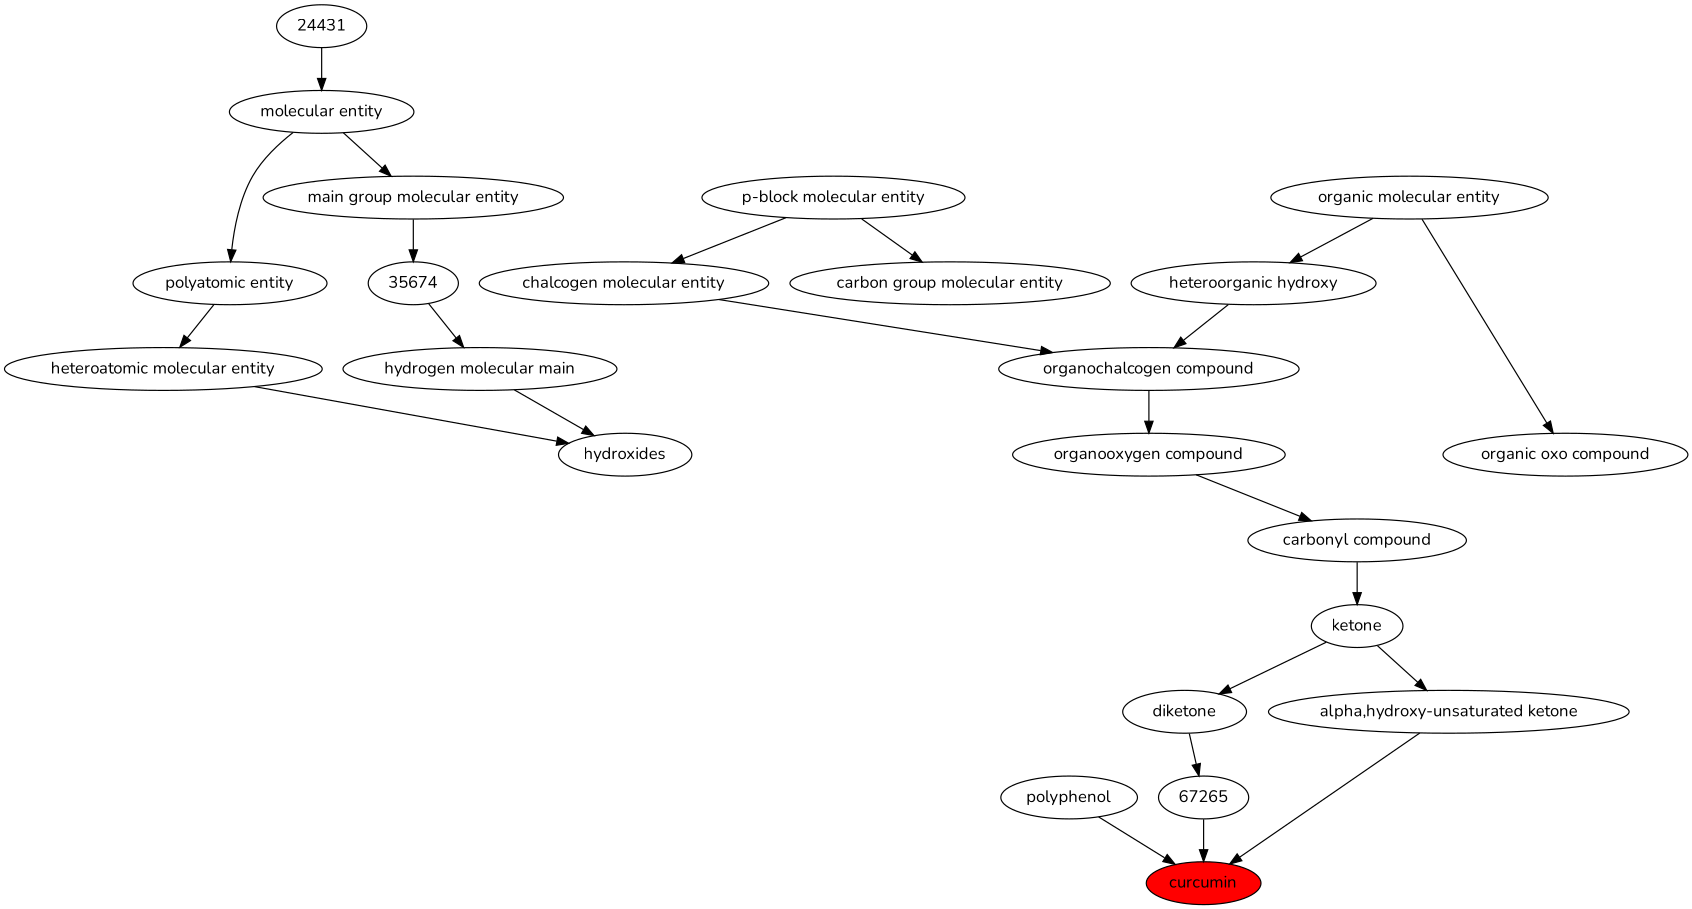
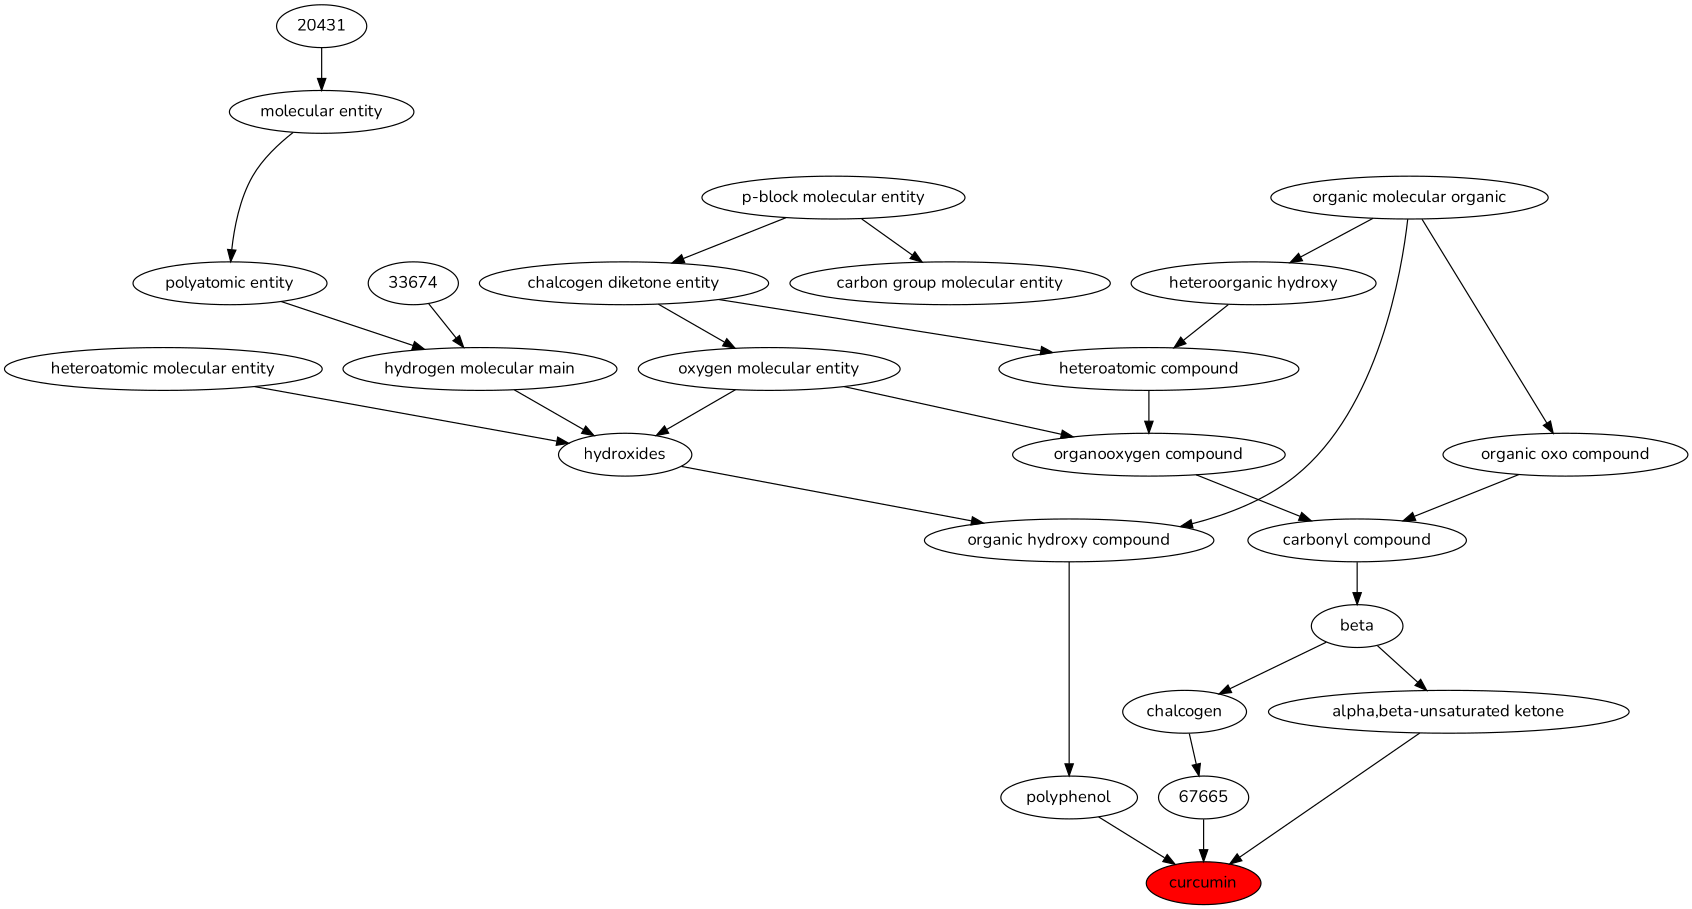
node "24431": label "24431" -> "20431"
node "main group molecular entity": removed
node "organic molecular entity": label "organic molecular entity" -> "organic molecular organic"
node "35674": label "35674" -> "33674"
node "chalcogen molecular entity": label "chalcogen molecular entity" -> "chalcogen diketone entity"
edge "polyatomic entity" -> "heteroatomic molecular entity": now "polyatomic entity" -> "hydrogen molecular main"
node "oxygen molecular entity": added
node "organochalcogen compound": label "organochalcogen compound" -> "heteroatomic compound"
edge "organic oxo compound" -> "carbonyl compound": added
node "organic hydroxy compound": added
node "ketone": label "ketone" -> "beta"
node "diketone": label "diketone" -> "chalcogen"
node "alpha,hydroxy-unsaturated ketone": label "alpha,hydroxy-unsaturated ketone" -> "alpha,beta-unsaturated ketone"
node "67265": label "67265" -> "67665"
